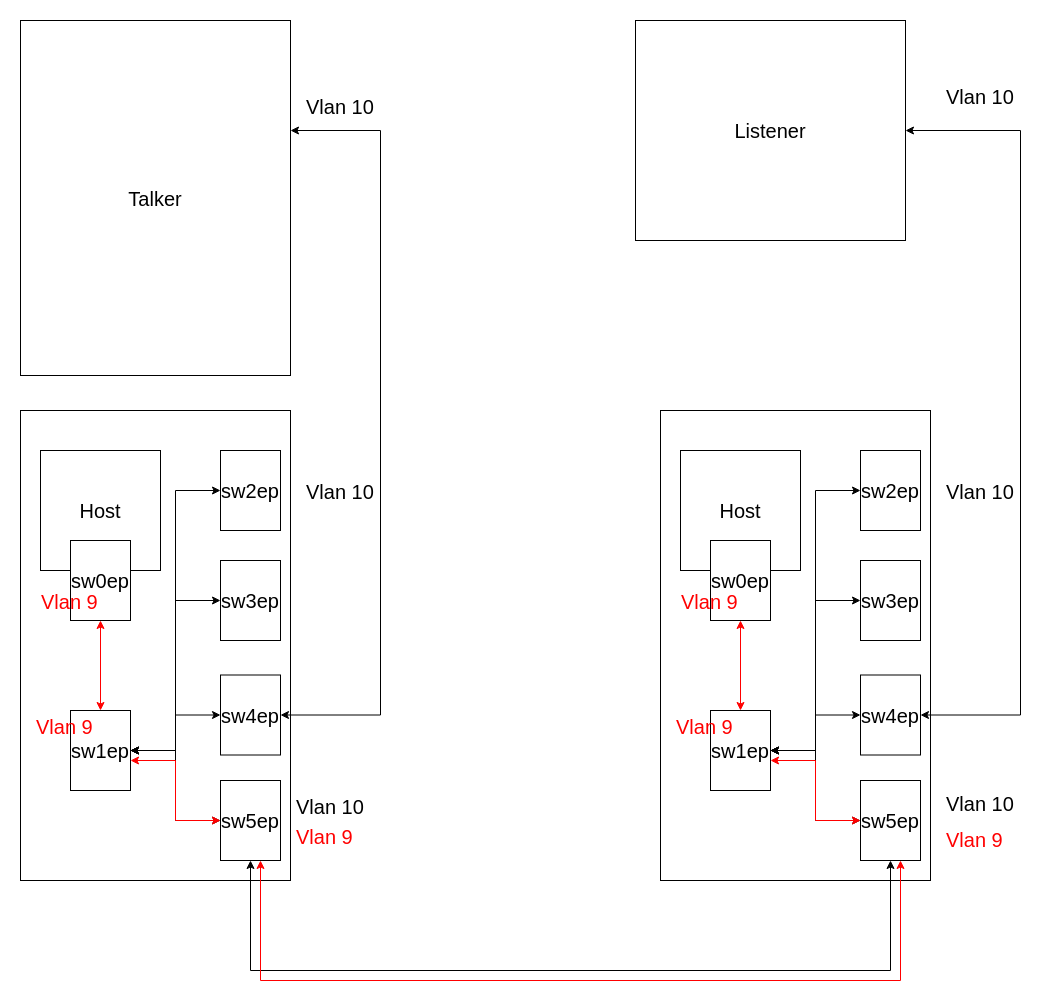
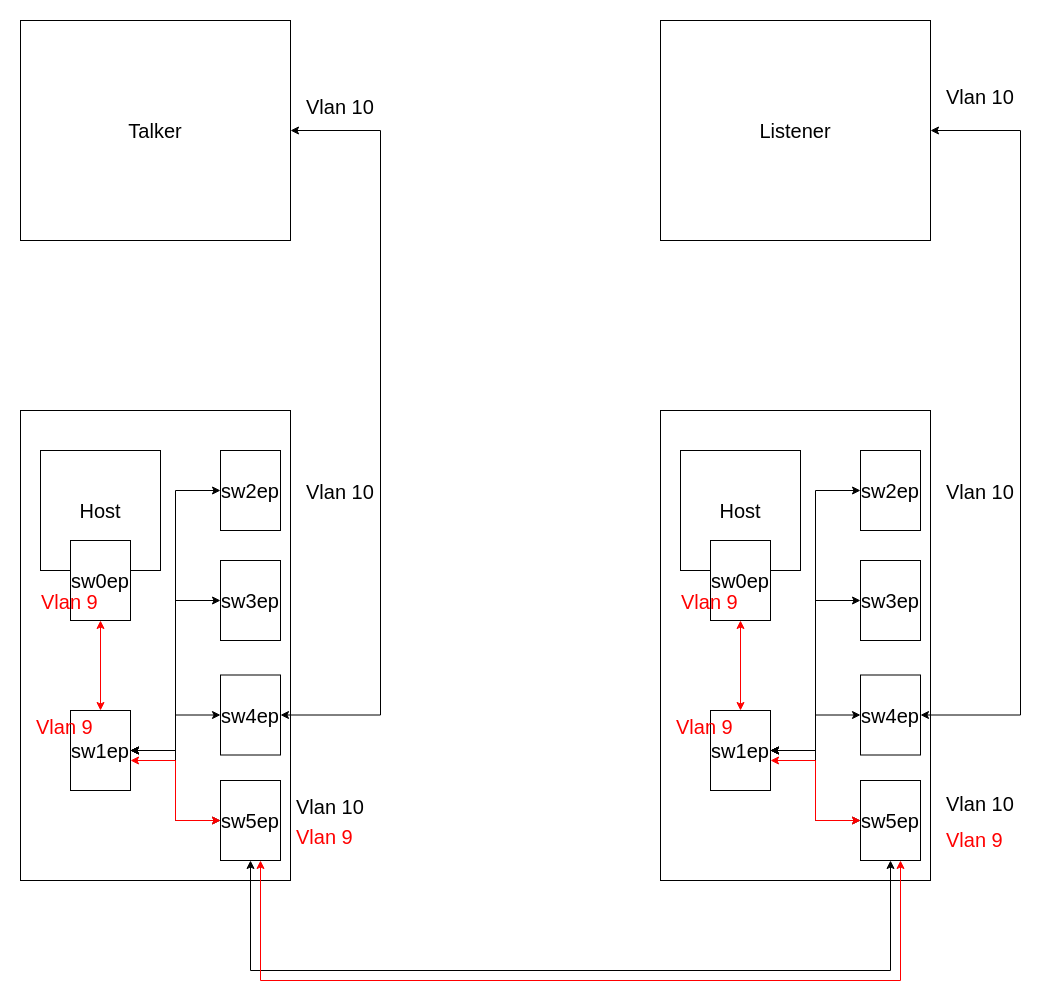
node "Listener": moved (771, 131) -> (796, 131)
node "Talker": size 270x355 -> 270x220
